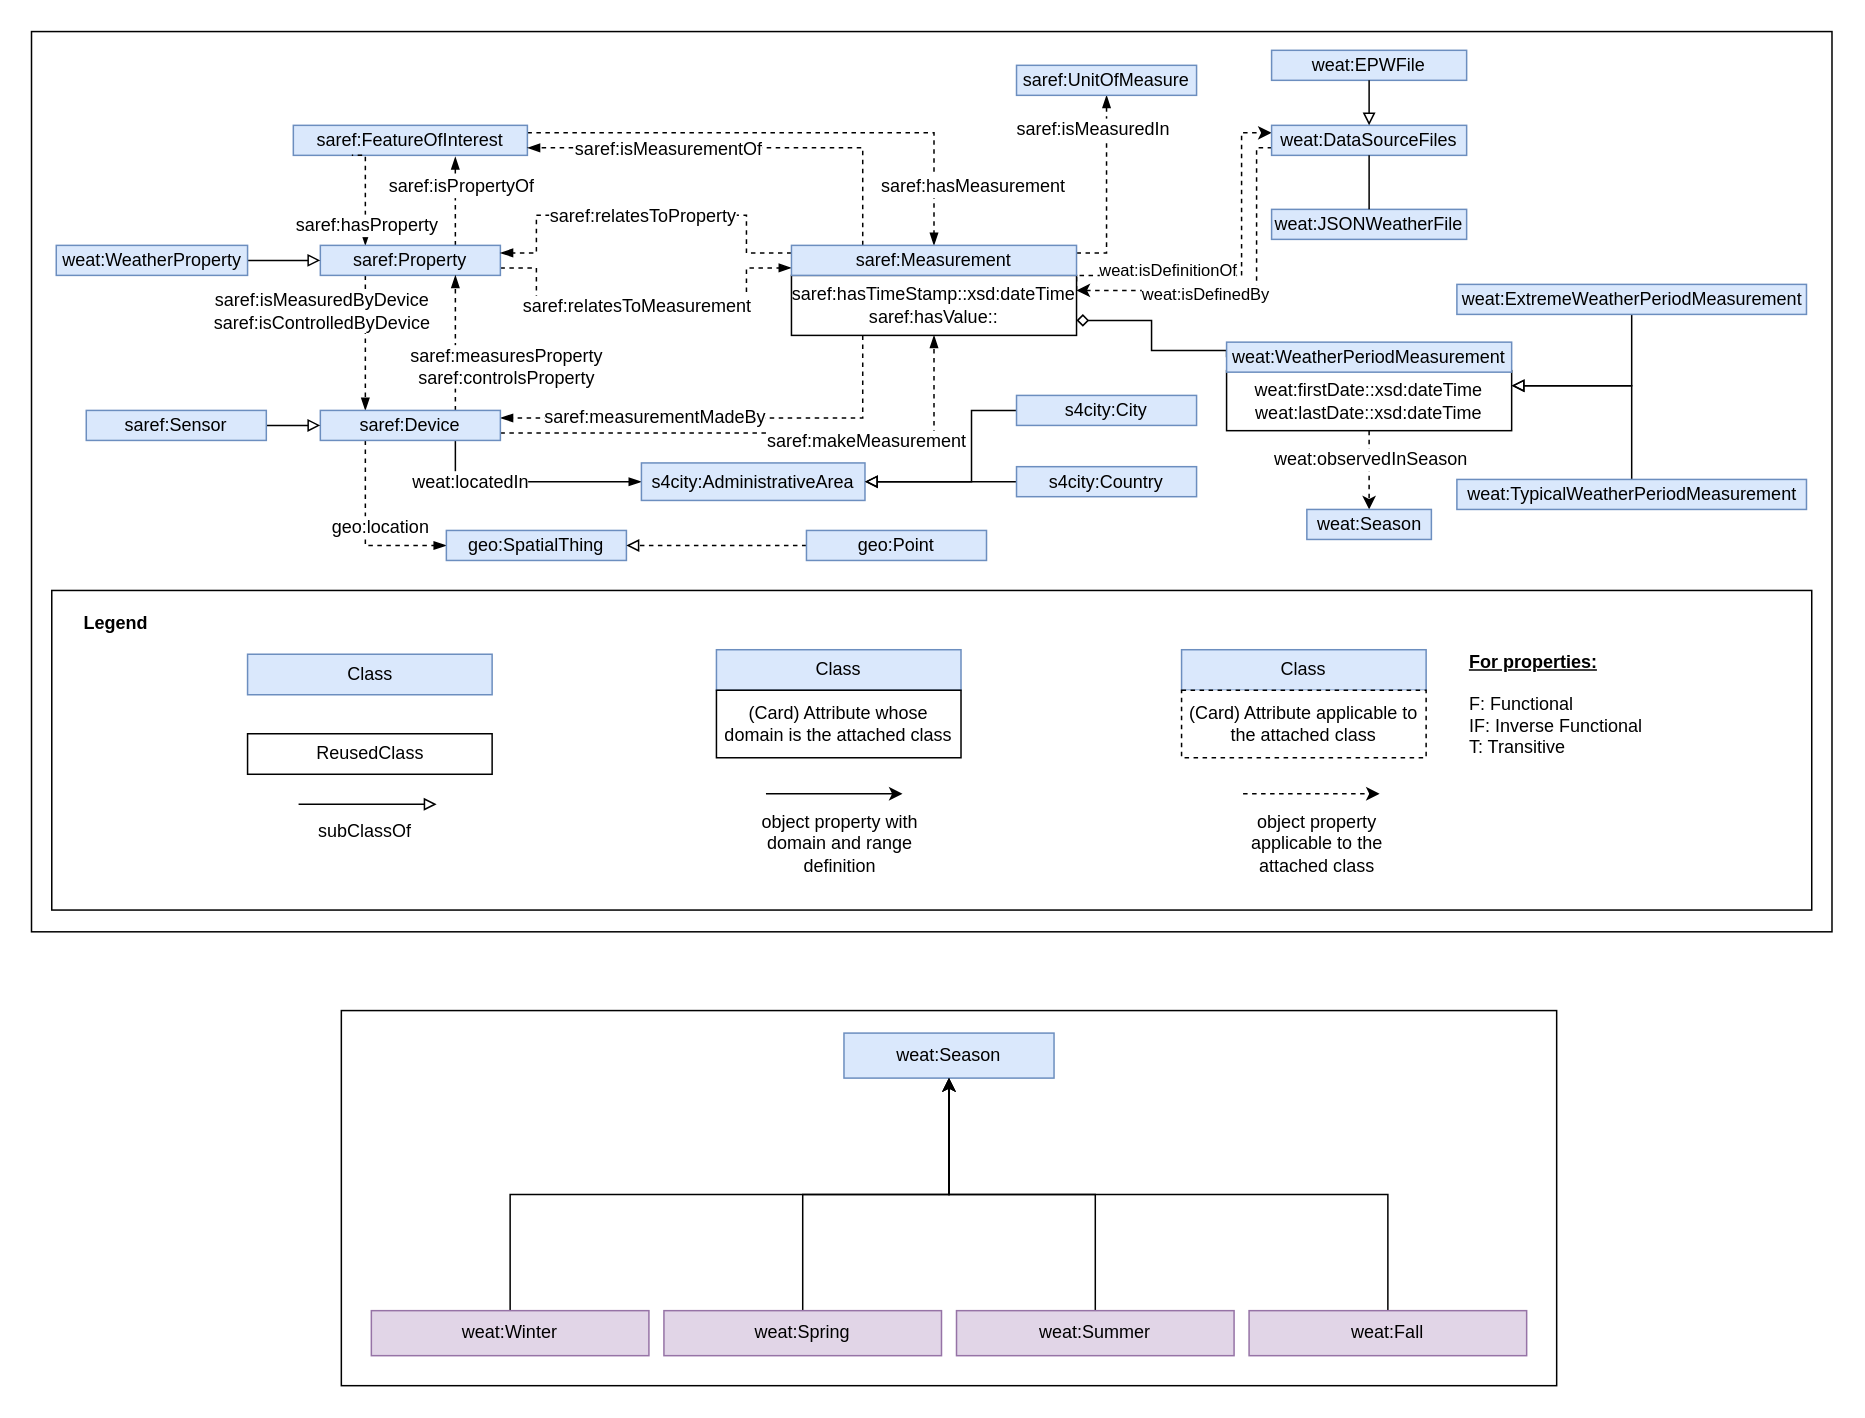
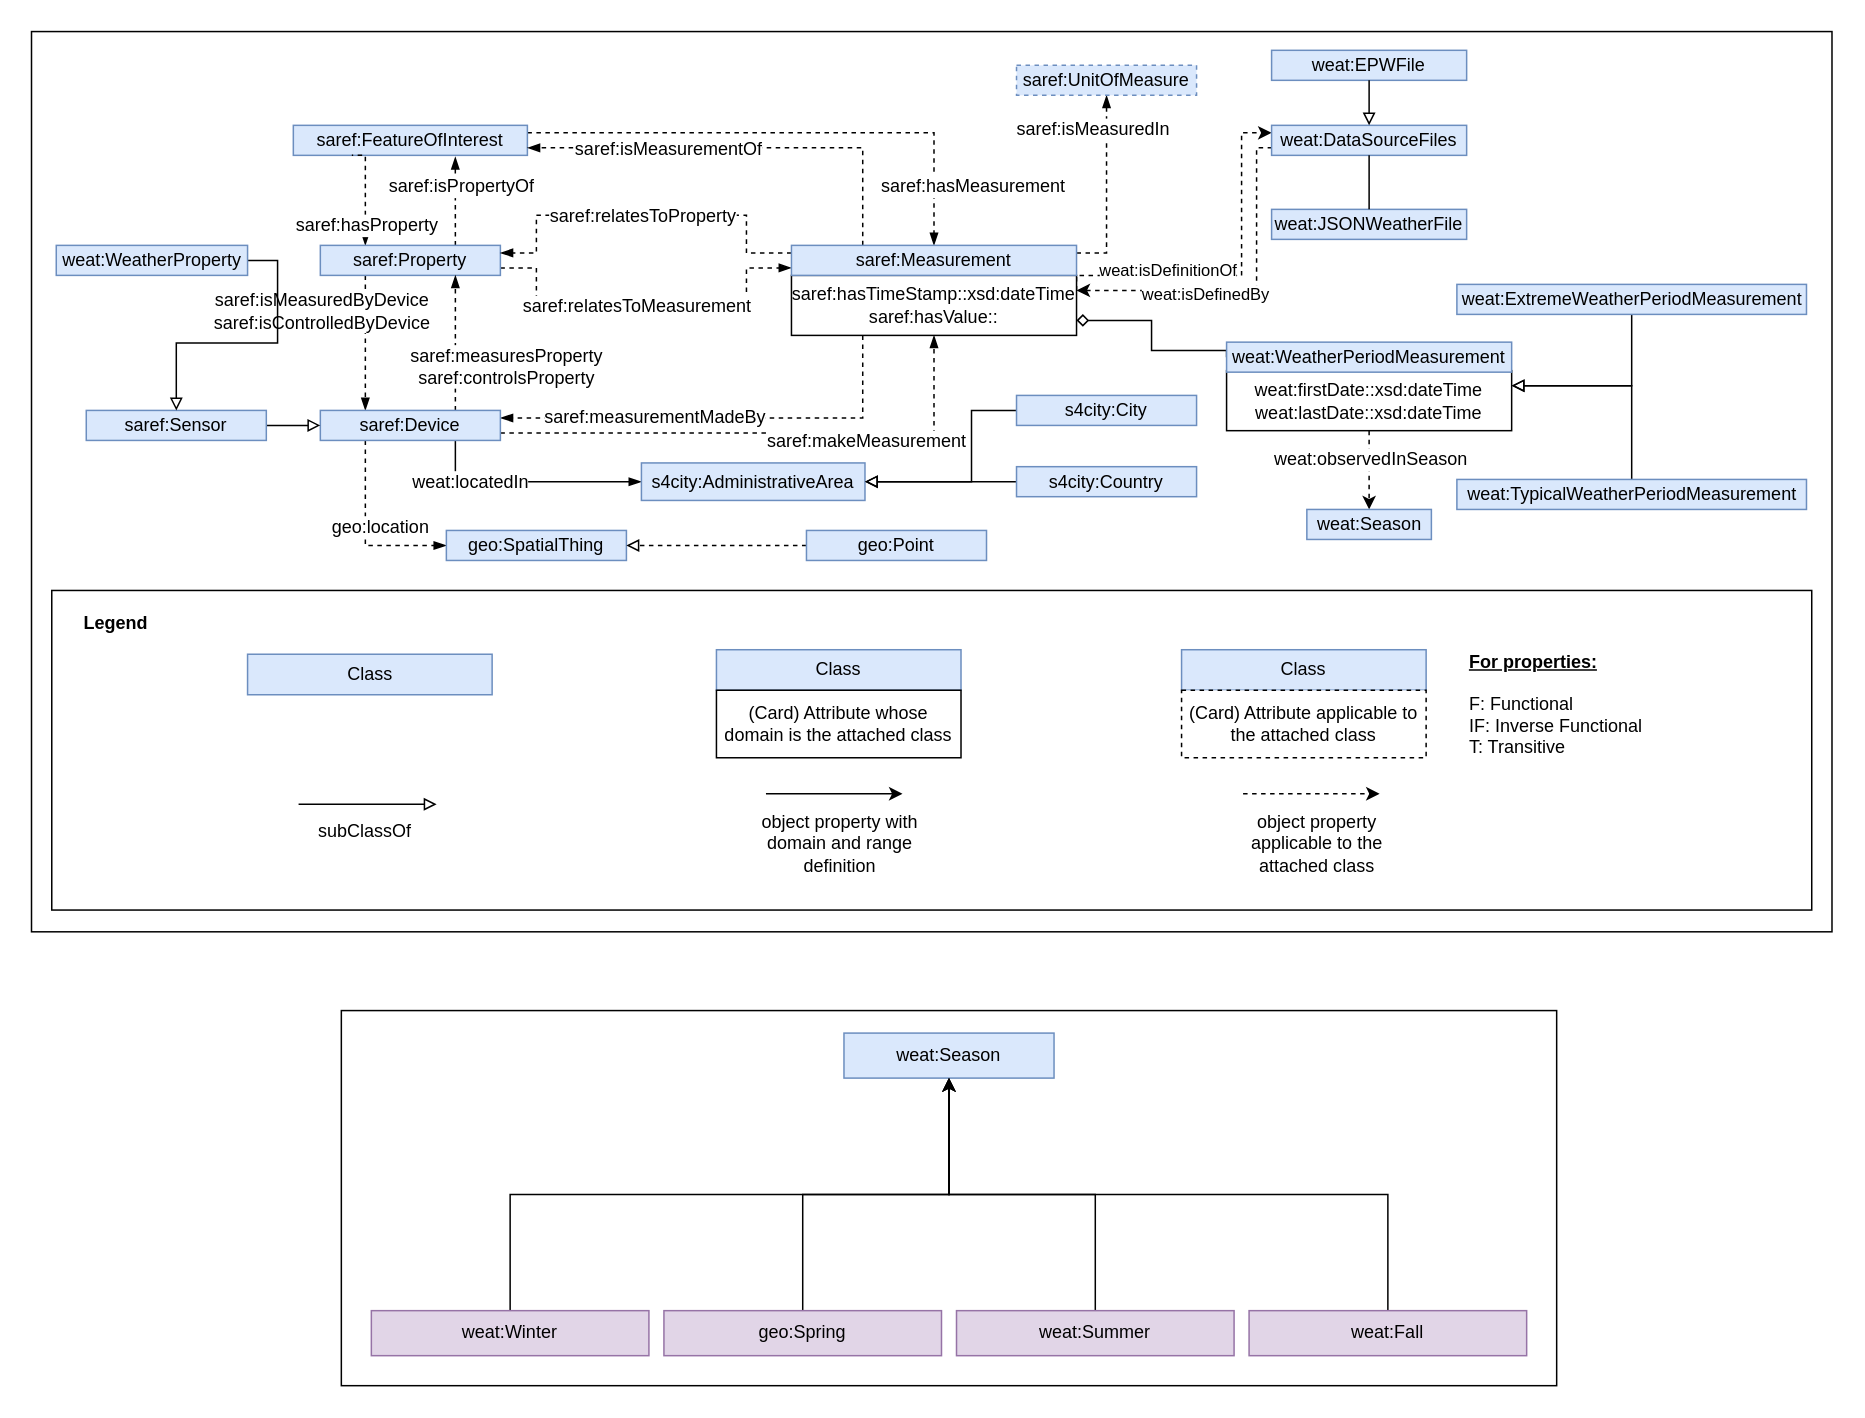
node "saref:UnitOfMeasure": style solid -> dashed
edge "weat:WeatherProperty" -> "saref:Property": now "weat:WeatherProperty" -> "saref:Sensor"
node "ReusedClass": removed
node "weat:Spring": label "weat:Spring" -> "geo:Spring"
